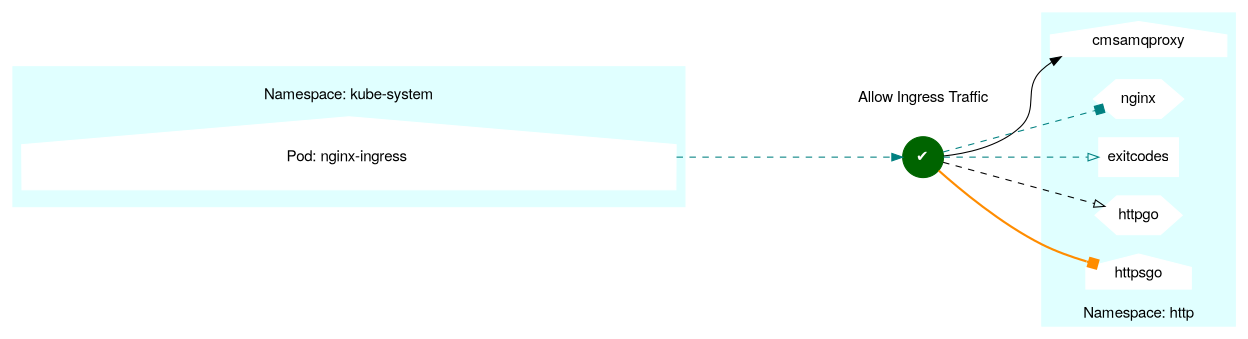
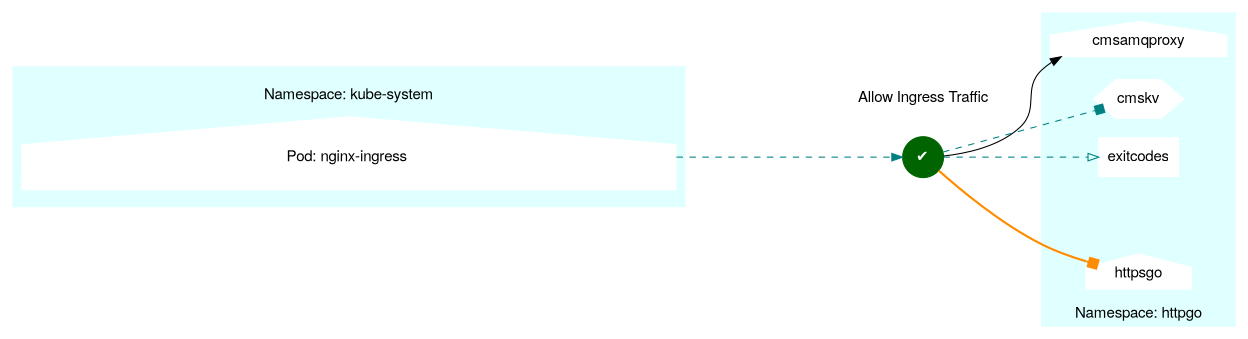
node "nginx": label "nginx" -> "cmskv"
node "httpgo": removed
cluster "Namespace: http": label "Namespace: http" -> "Namespace: httpgo"
